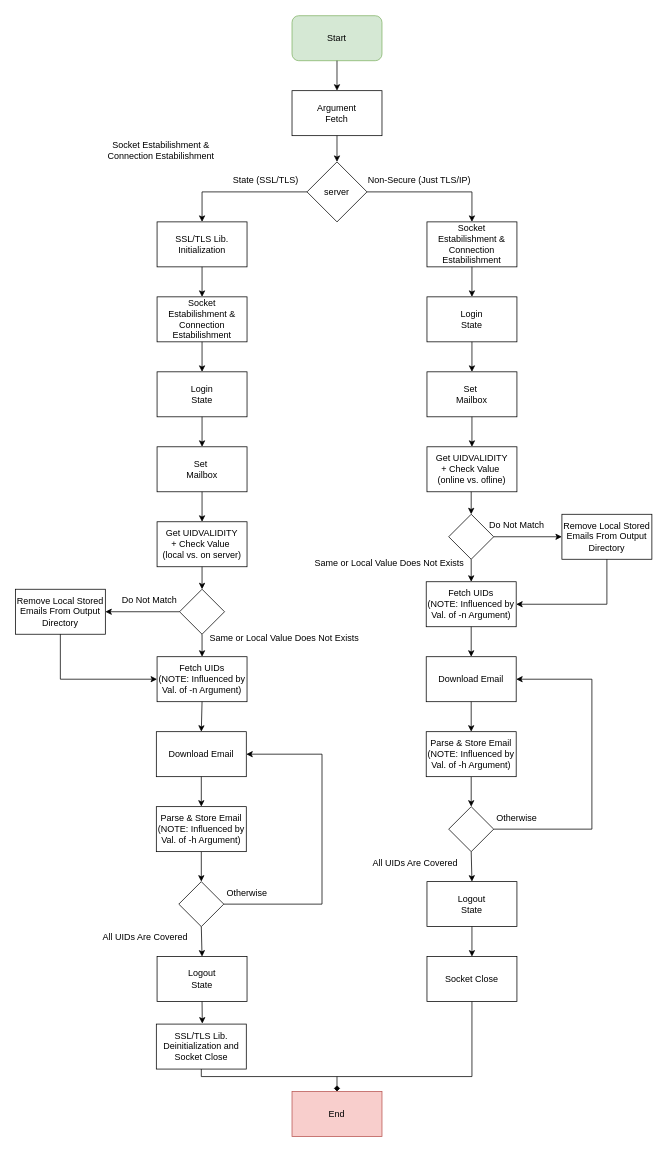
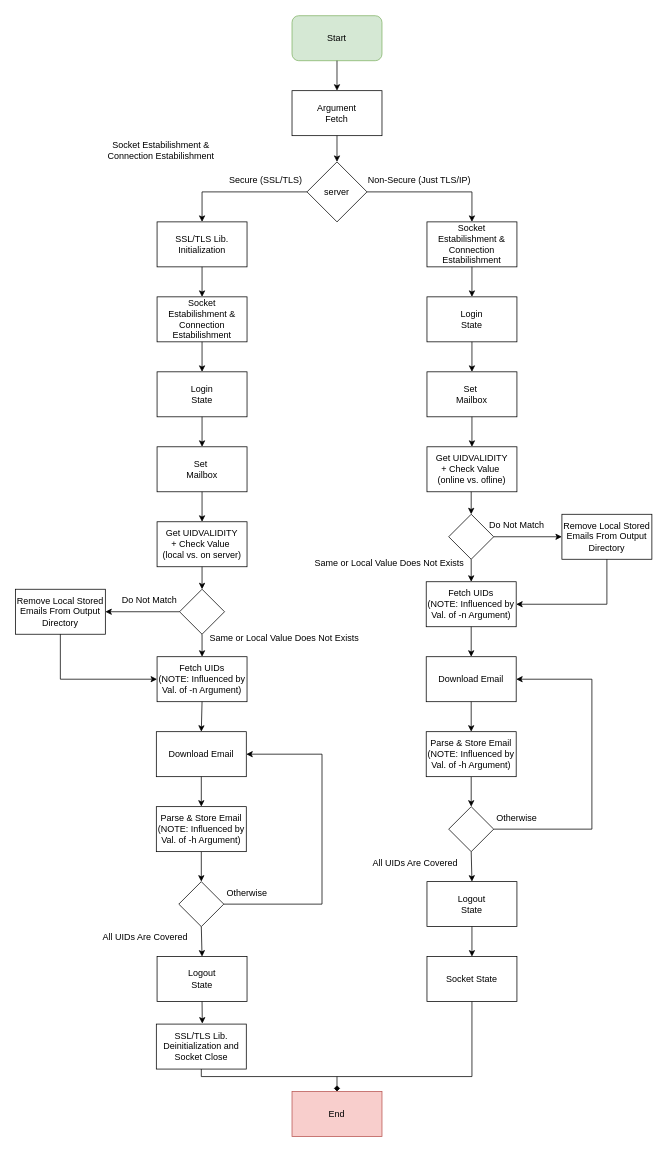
node "State (SSL/TLS)": label "State (SSL/TLS)" -> "Secure (SSL/TLS)"
node "Socket Close": label "Socket Close" -> "Socket State"
